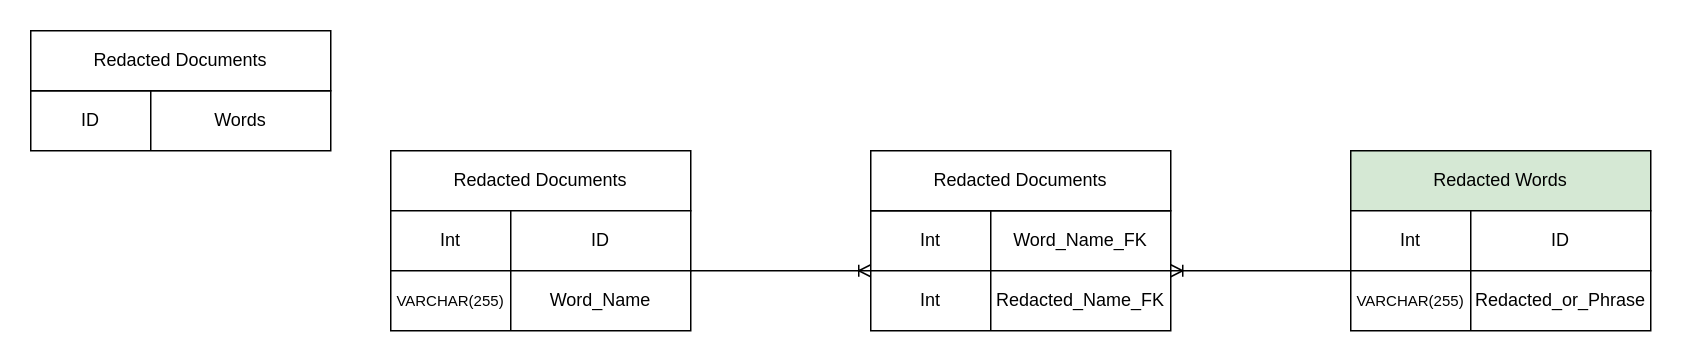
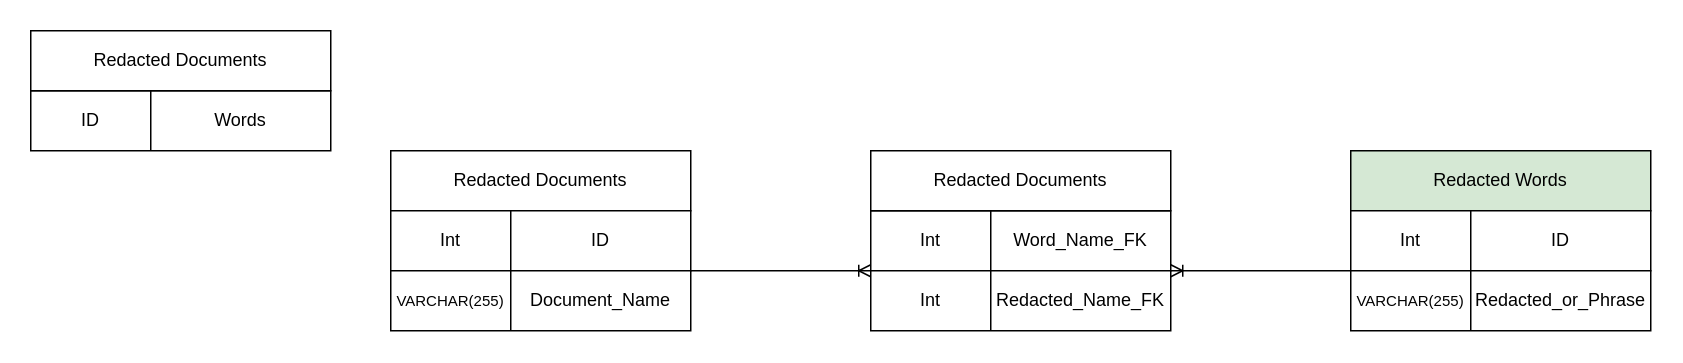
node "Word_Name": label "Word_Name" -> "Document_Name"
